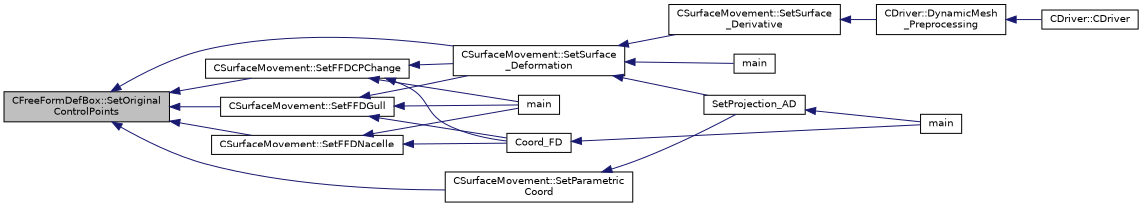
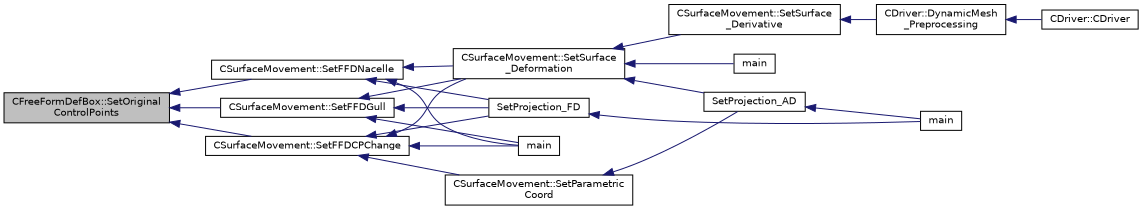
edge "CSurfaceMovement::SetSurface _Deformation" -> "CFreeFormDefBox::SetOriginal ControlPoints": now "CSurfaceMovement::SetSurface _Deformation" -> "CSurfaceMovement::SetFFDNacelle"
node "Coord_FD": label "Coord_FD" -> "SetProjection_FD"
edge "CSurfaceMovement::SetParametric Coord" -> "CFreeFormDefBox::SetOriginal ControlPoints": now "CSurfaceMovement::SetParametric Coord" -> "CSurfaceMovement::SetFFDCPChange"
